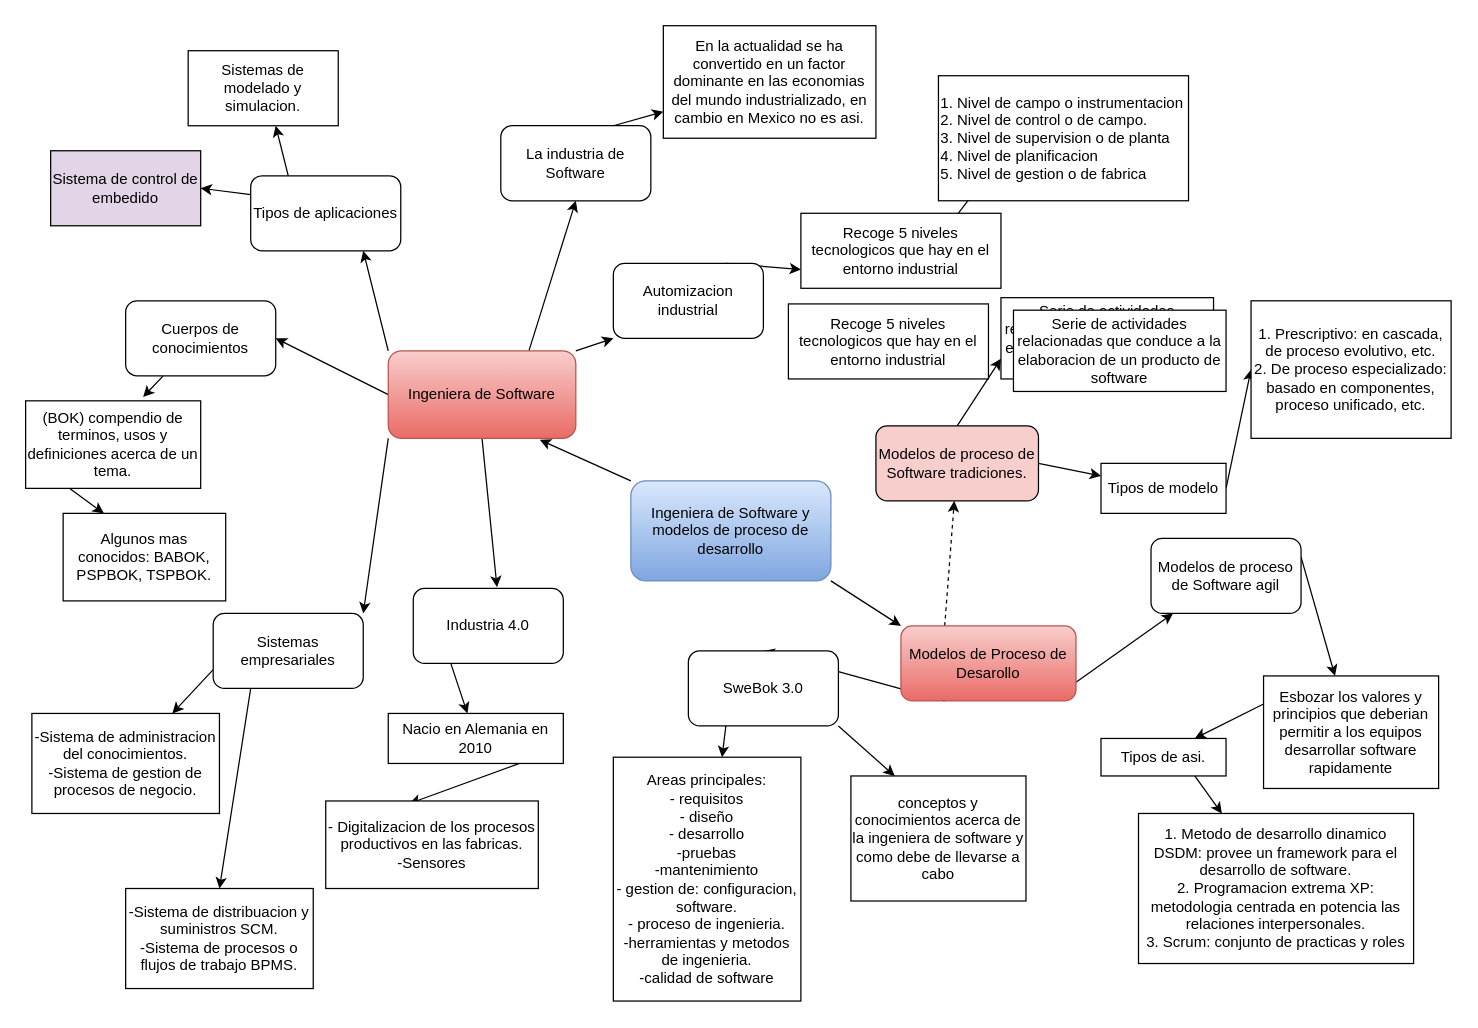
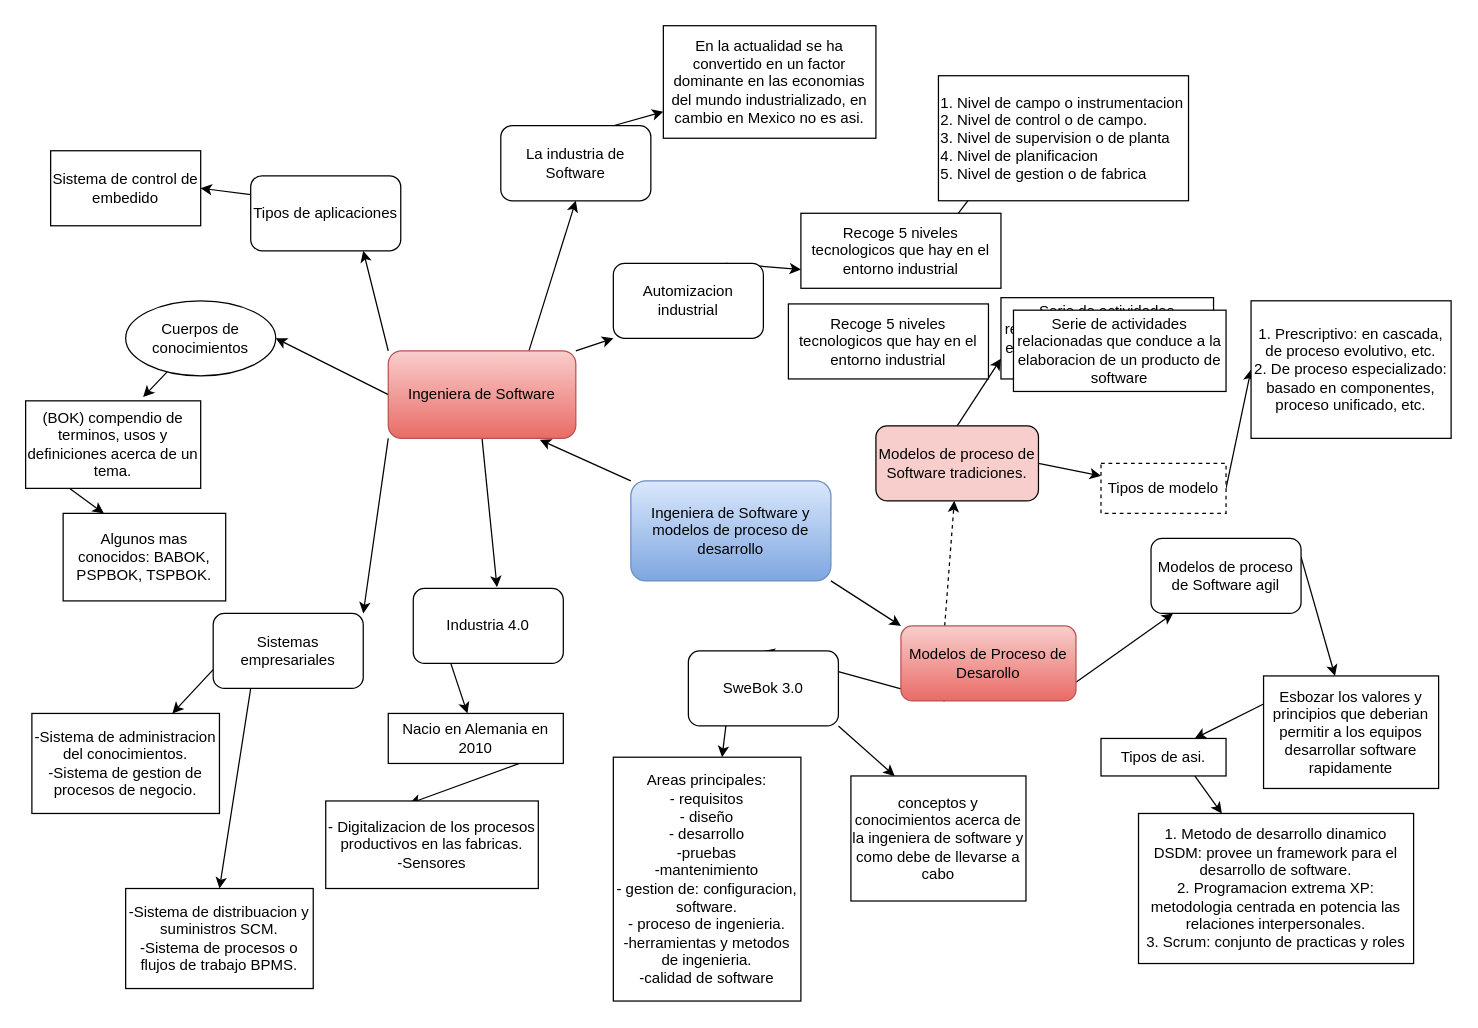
node "Sistemas de modelado y simulacion.": removed
edge "Tipos de aplicaciones" -> "Sistemas de modelado y simulacion.": removed
node "Sistema de control de embedido": fillcolor #e1d5e7 -> #ffffff
node "Cuerpos de conocimientos": shape rounded rectangle -> ellipse
node "Tipos de modelo": style solid -> dashed
